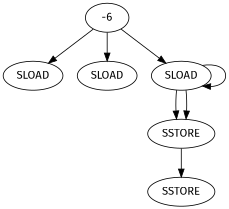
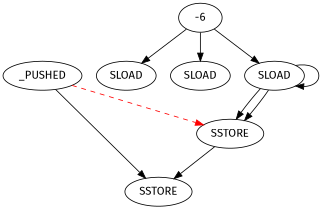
node "_PUSHED": added
